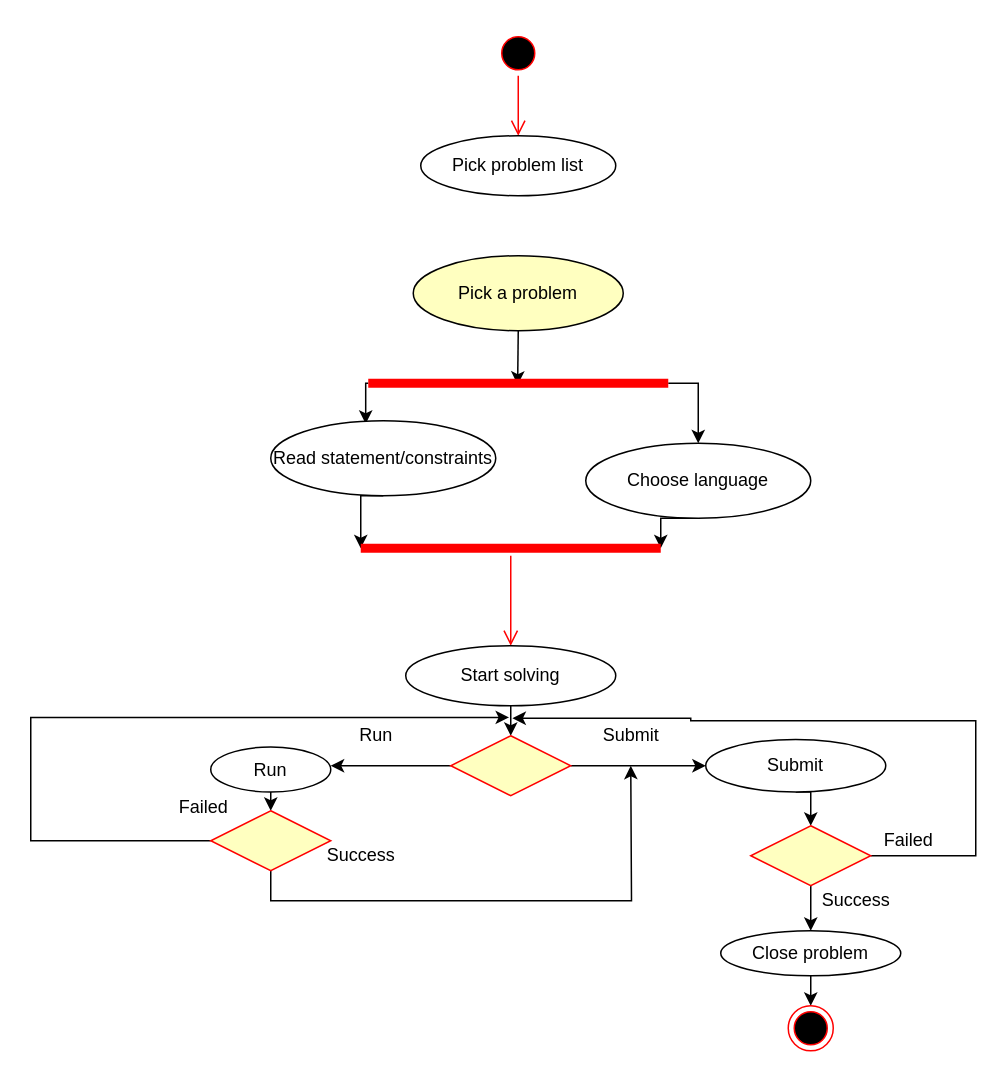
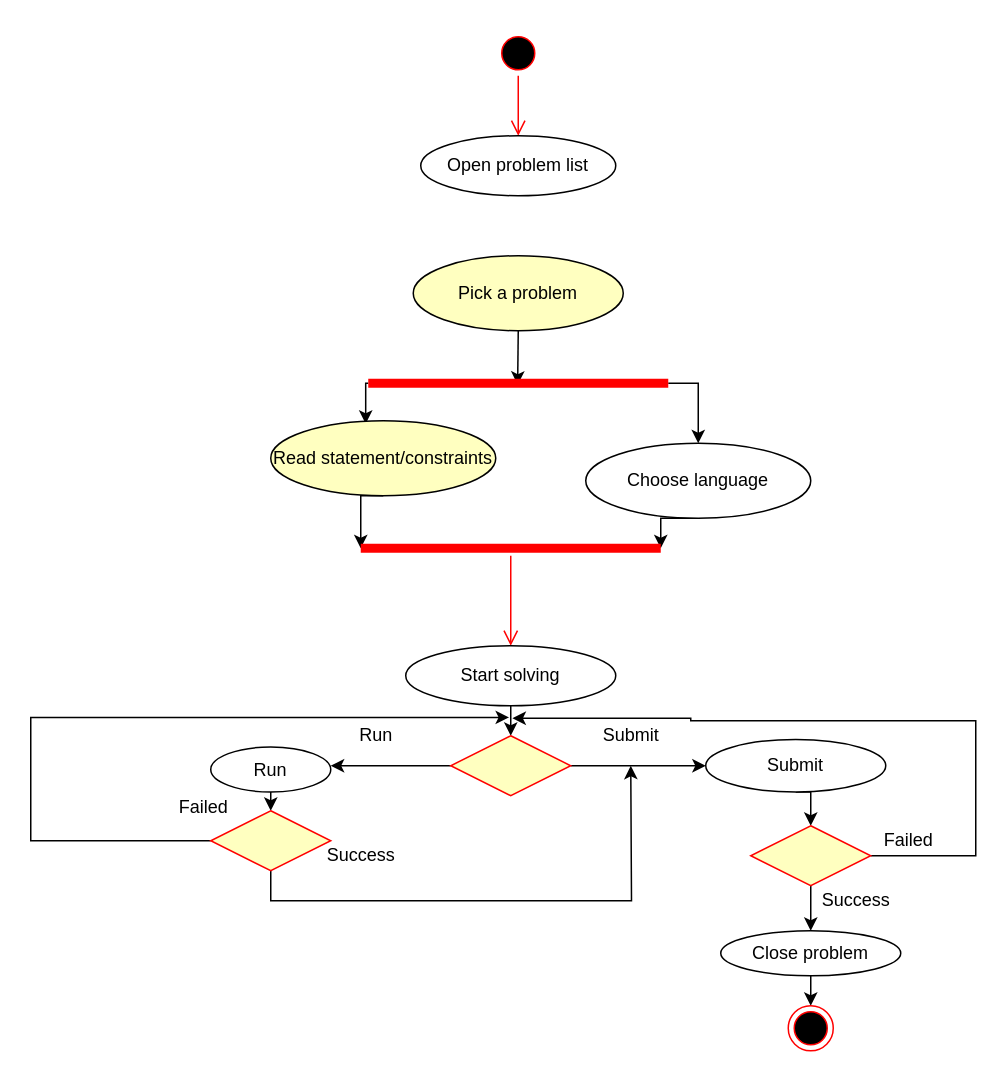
node "Pick problem list": label "Pick problem list" -> "Open problem list"
node "Read statement/constraints": fillcolor #ffffff -> #ffffc0
